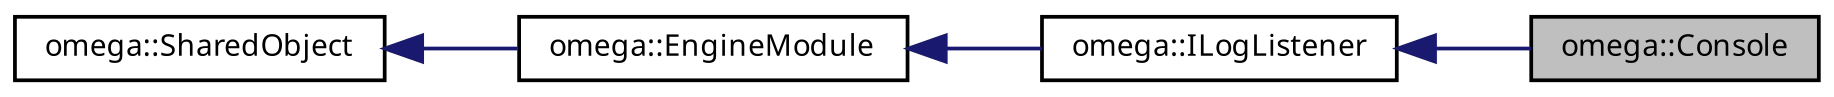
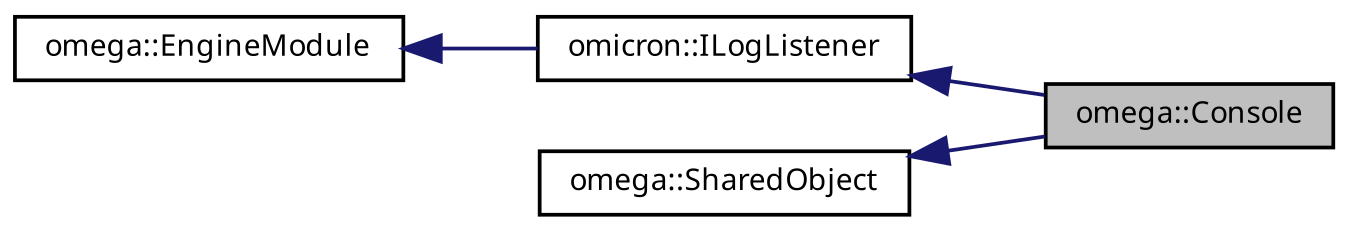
edge "omega::EngineModule" -> "omega::SharedObject": now "omega::Console" -> "omega::SharedObject"
node "omega::ILogListener": label "omega::ILogListener" -> "omicron::ILogListener"
